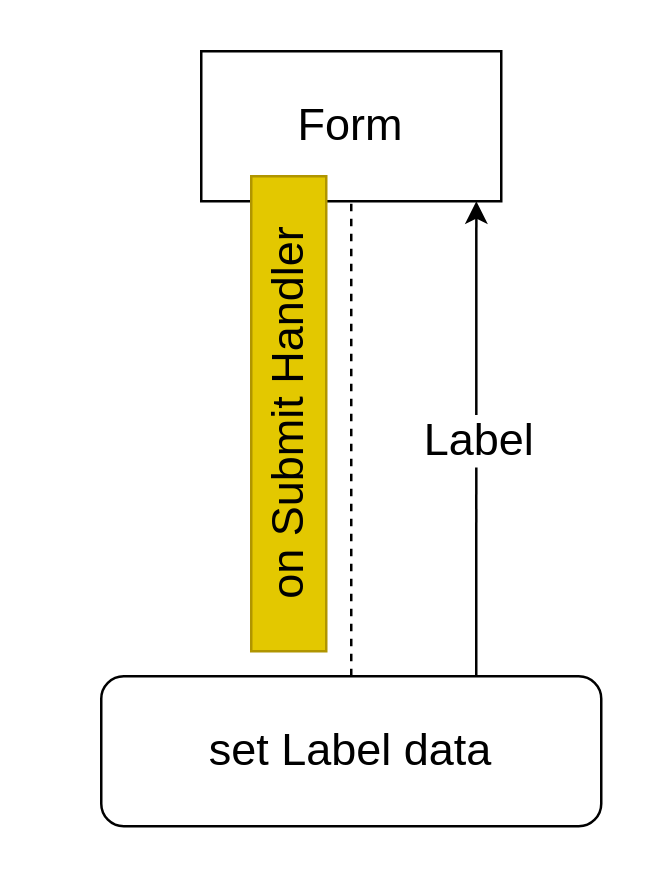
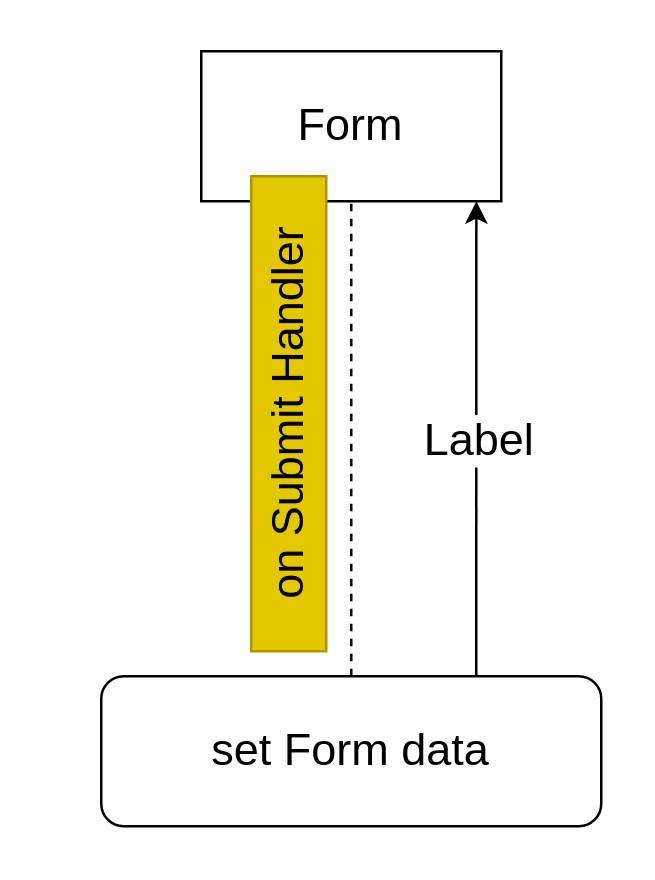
node "set Label data": label "set Label data" -> "set Form data"
